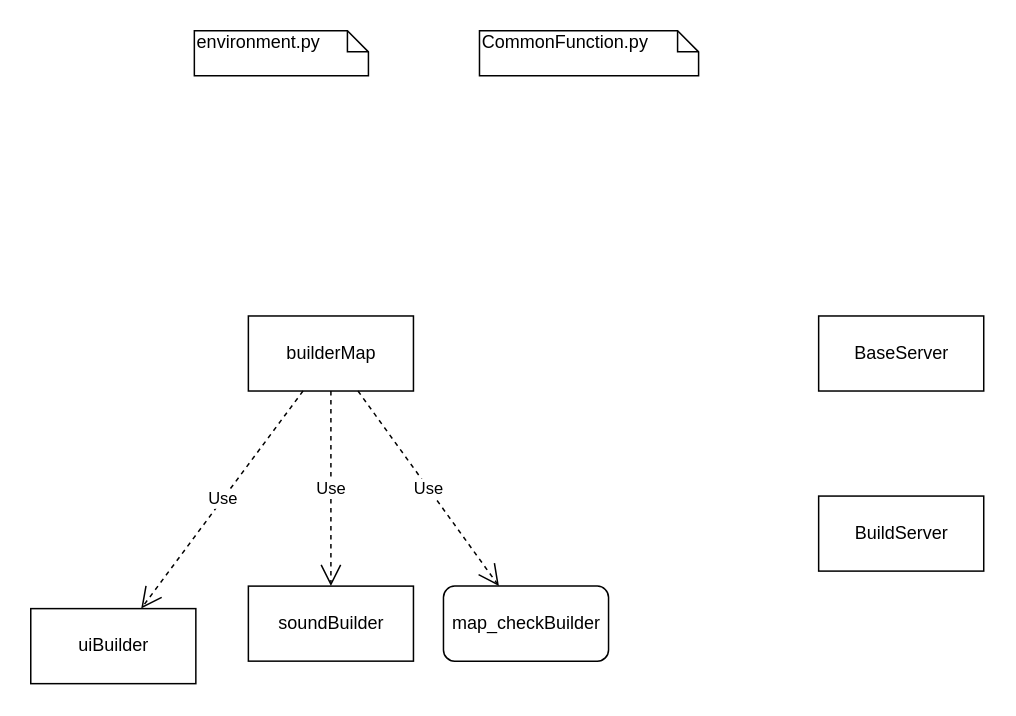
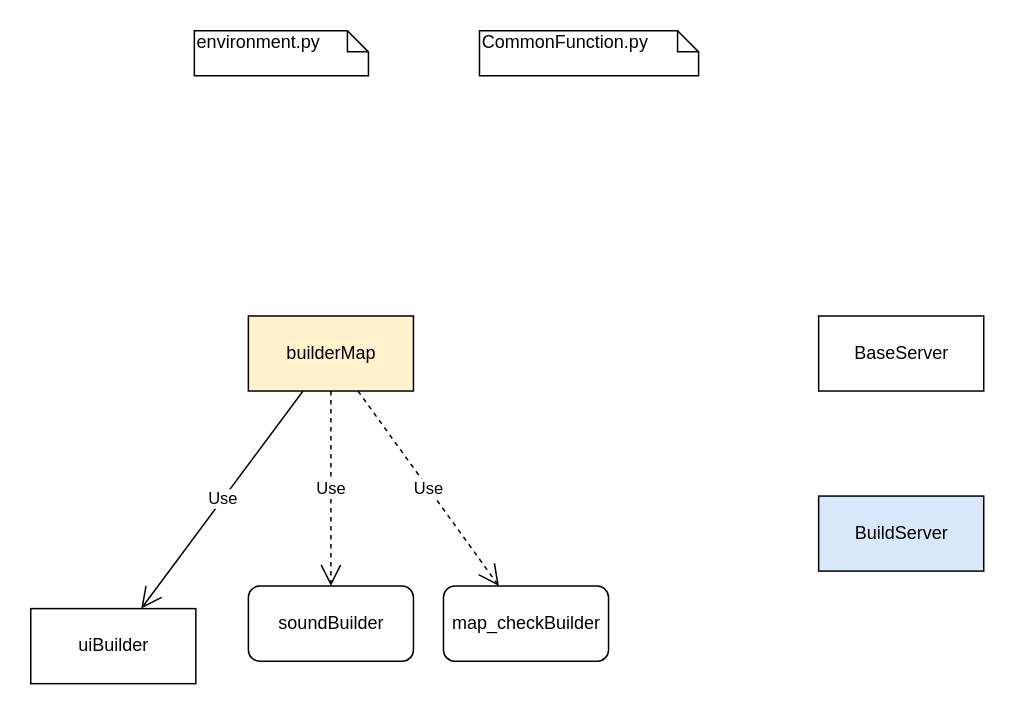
node "builderMap": fillcolor #ffffff -> #fff2cc
node "BuildServer": fillcolor #ffffff -> #dae8fc
edge "builderMap" -> "uiBuilder": style dashed -> solid
node "soundBuilder": shape rectangle -> rounded rectangle
